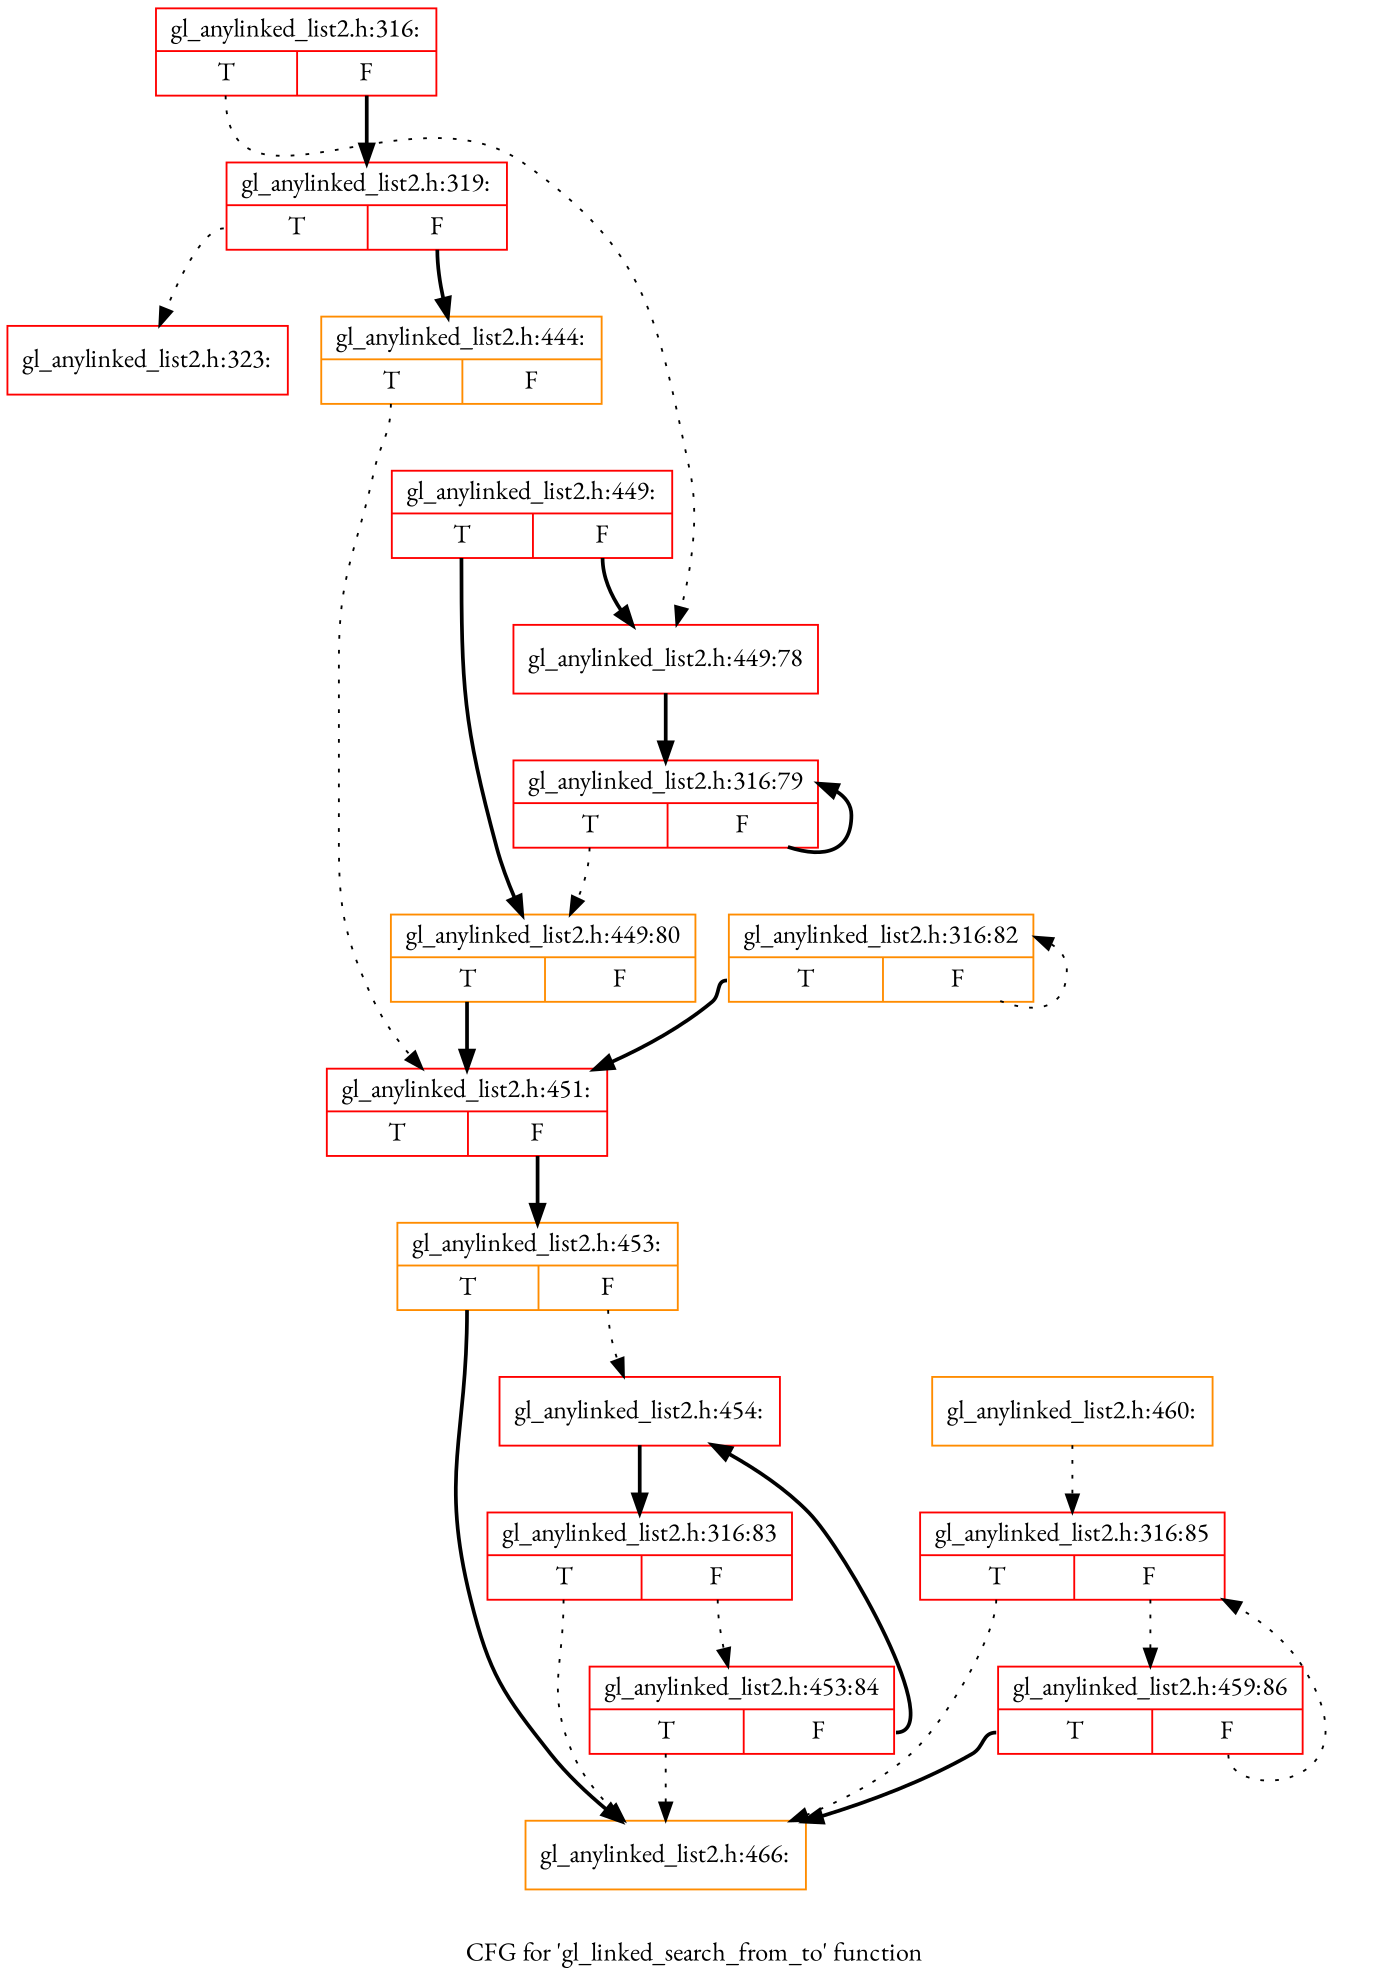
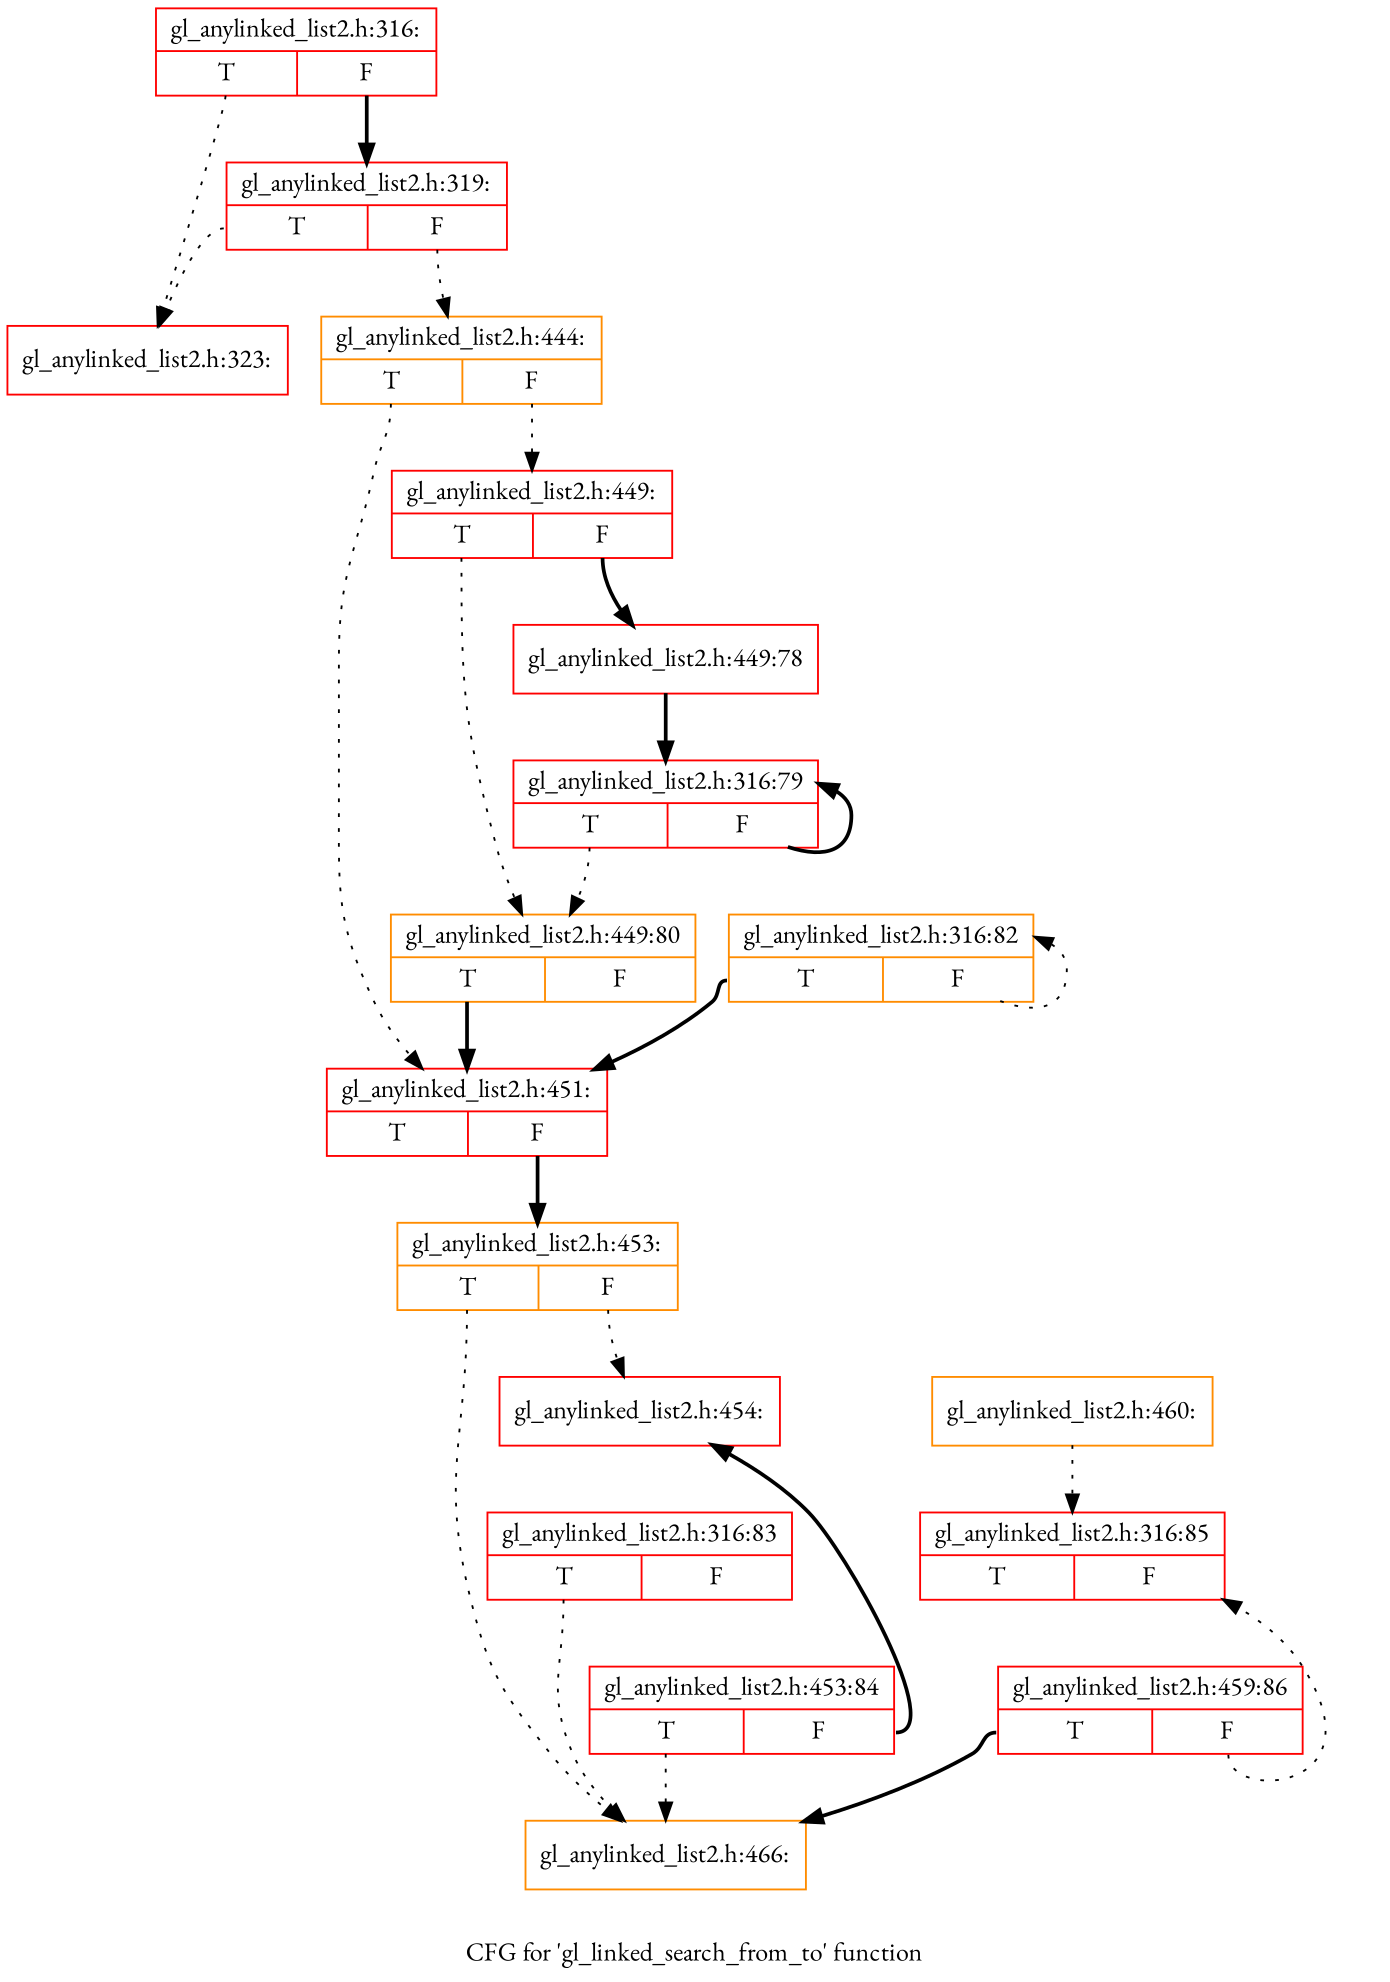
edge "gl_anylinked_list2.h:316:" -> "gl_anylinked_list2.h:449:78": now "gl_anylinked_list2.h:316:" -> "gl_anylinked_list2.h:323:"
edge "gl_anylinked_list2.h:319:" -> "gl_anylinked_list2.h:444:": style bold -> dotted
edge "gl_anylinked_list2.h:444:" -> "gl_anylinked_list2.h:449:": added
edge "gl_anylinked_list2.h:449:" -> "gl_anylinked_list2.h:449:80": style bold -> dotted
edge "gl_anylinked_list2.h:454:" -> "gl_anylinked_list2.h:316:83": removed
edge "gl_anylinked_list2.h:453:" -> "gl_anylinked_list2.h:466:": style bold -> dotted
edge "gl_anylinked_list2.h:316:83" -> "gl_anylinked_list2.h:453:84": removed
edge "gl_anylinked_list2.h:316:85" -> "gl_anylinked_list2.h:459:86": removed
edge "gl_anylinked_list2.h:316:85" -> "gl_anylinked_list2.h:466:": removed
